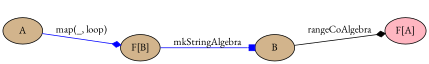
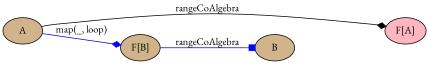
edge "B" -> "F[A]": now "A" -> "F[A]"
edge "F[B]" -> "B": label "mkStringAlgebra" -> "rangeCoAlgebra"
